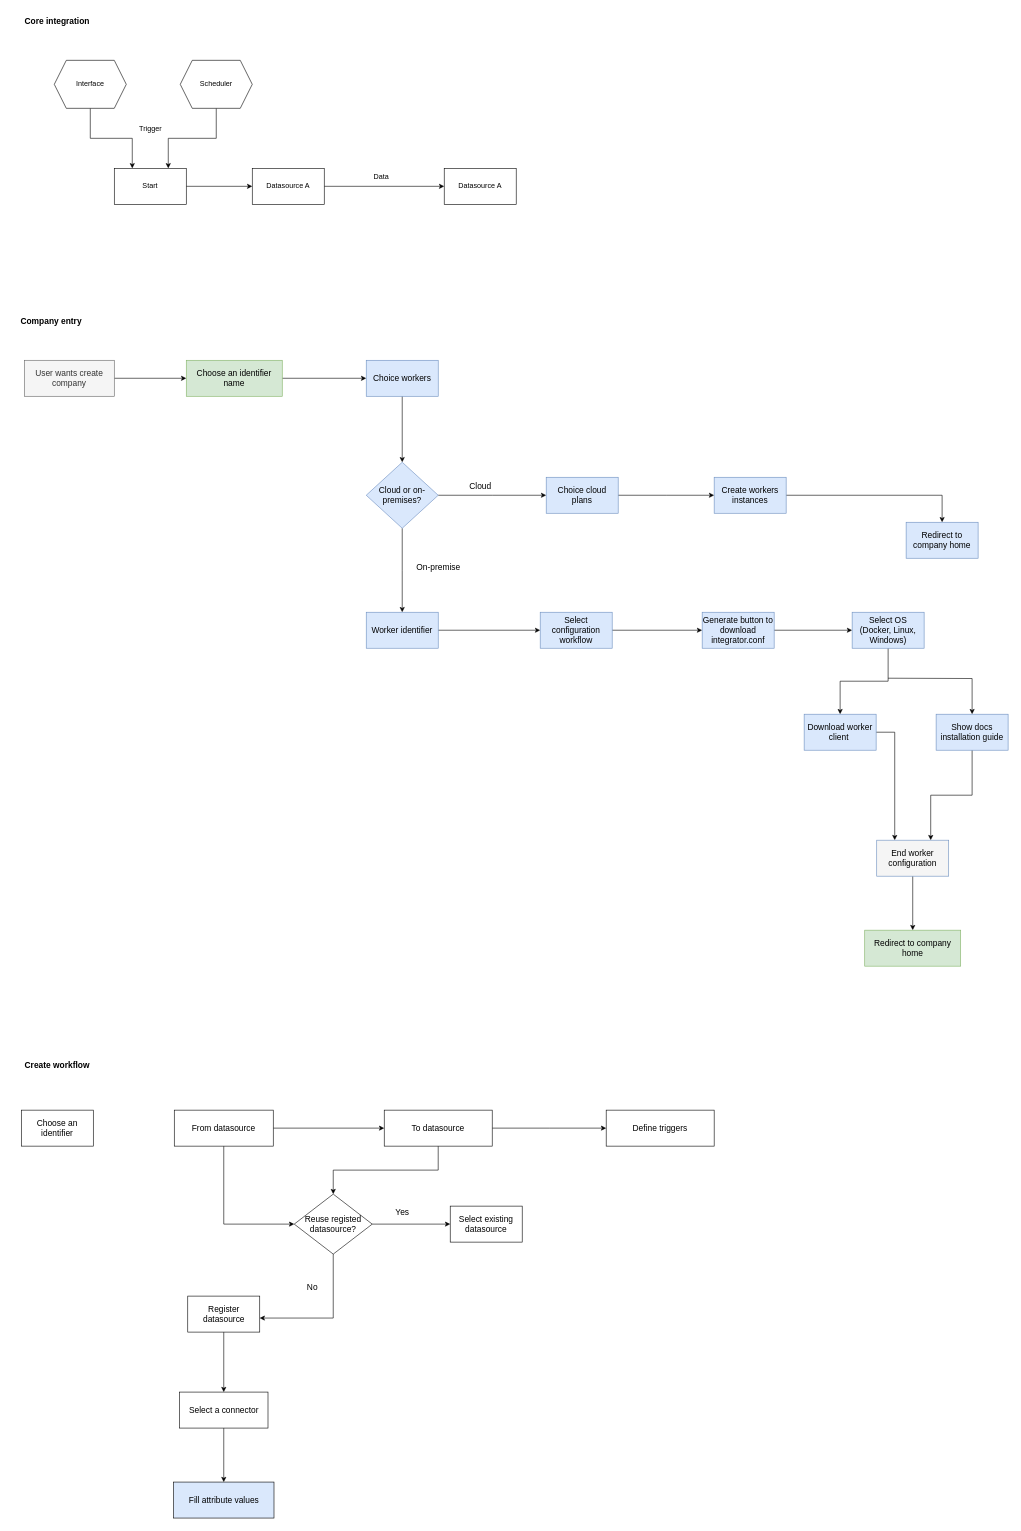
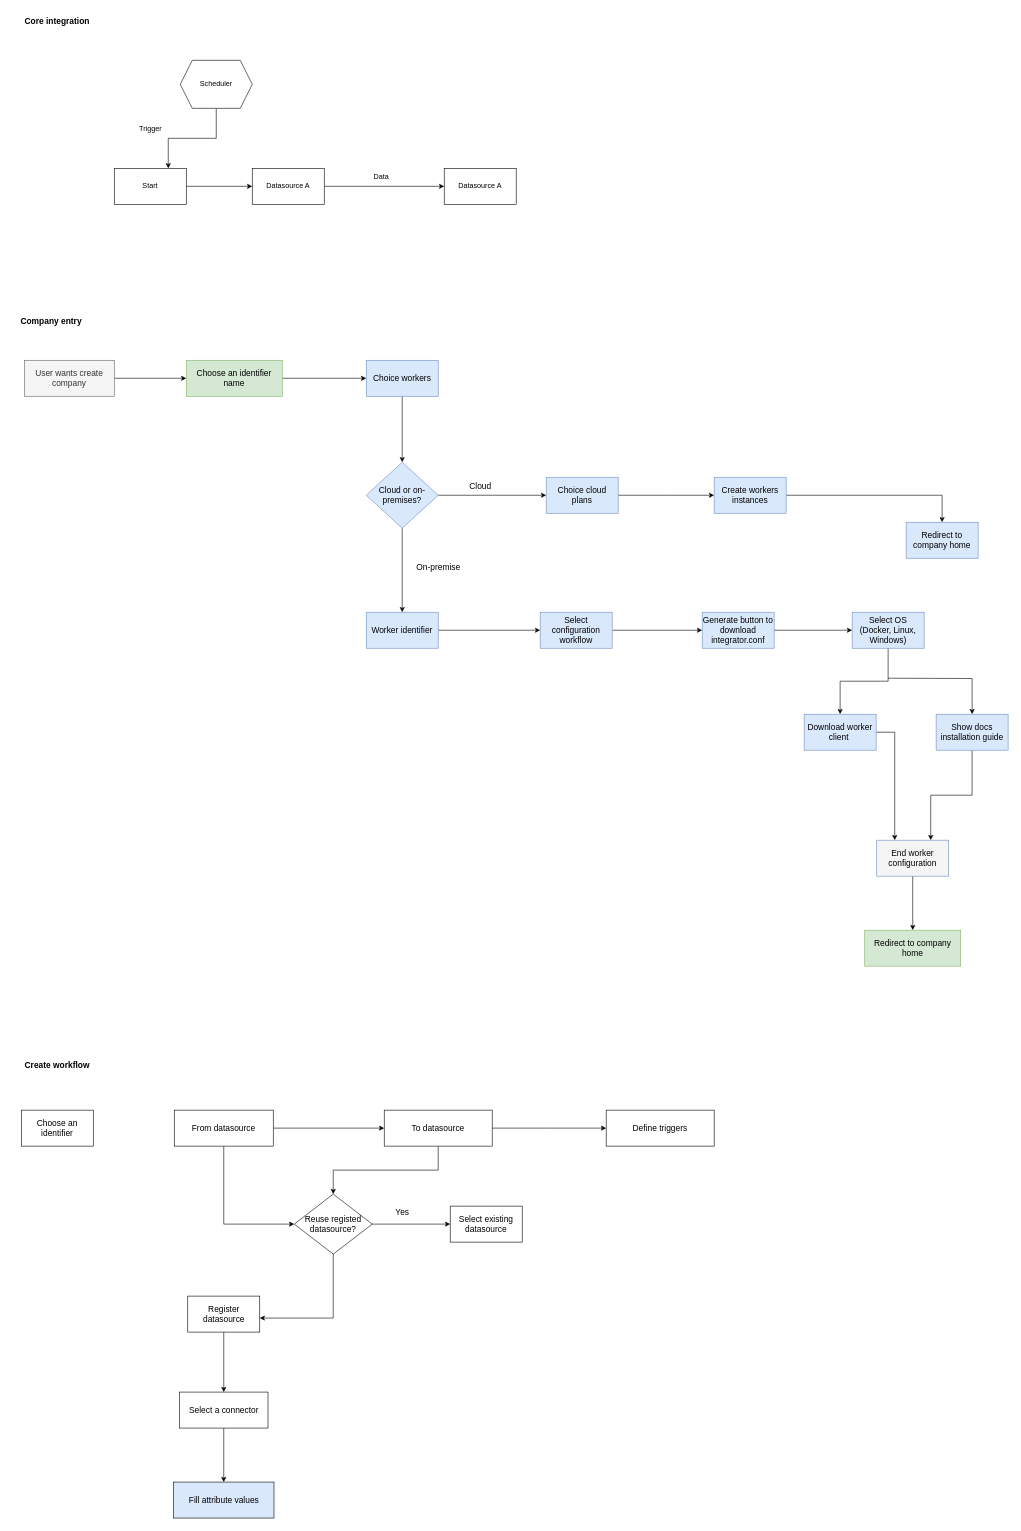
node "Interface": removed
edge "Interface" -> "Start": removed
node "No": removed
